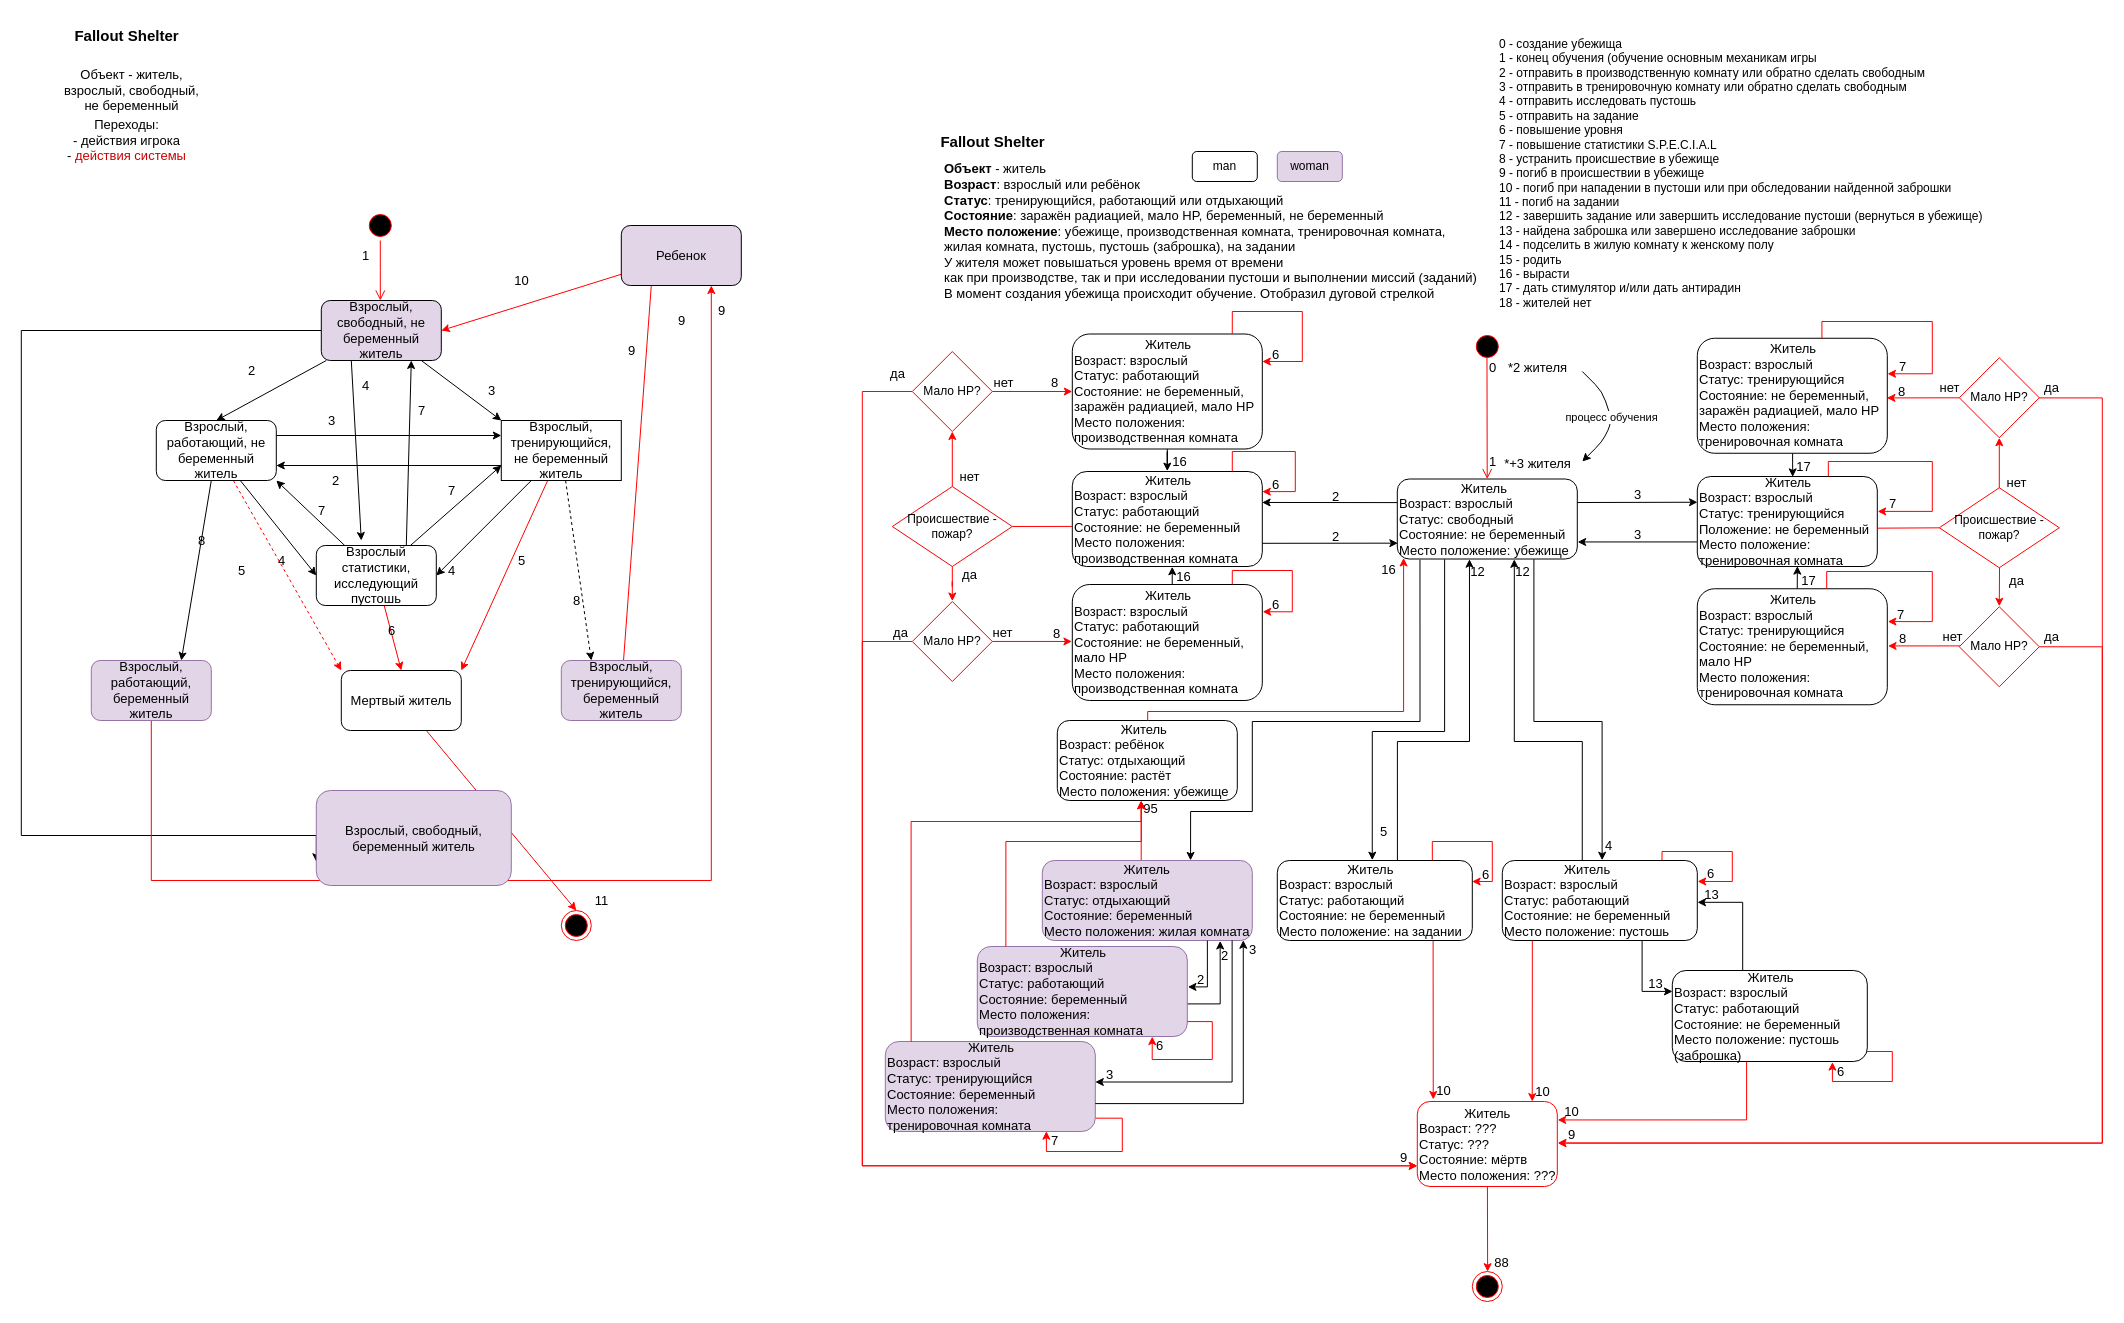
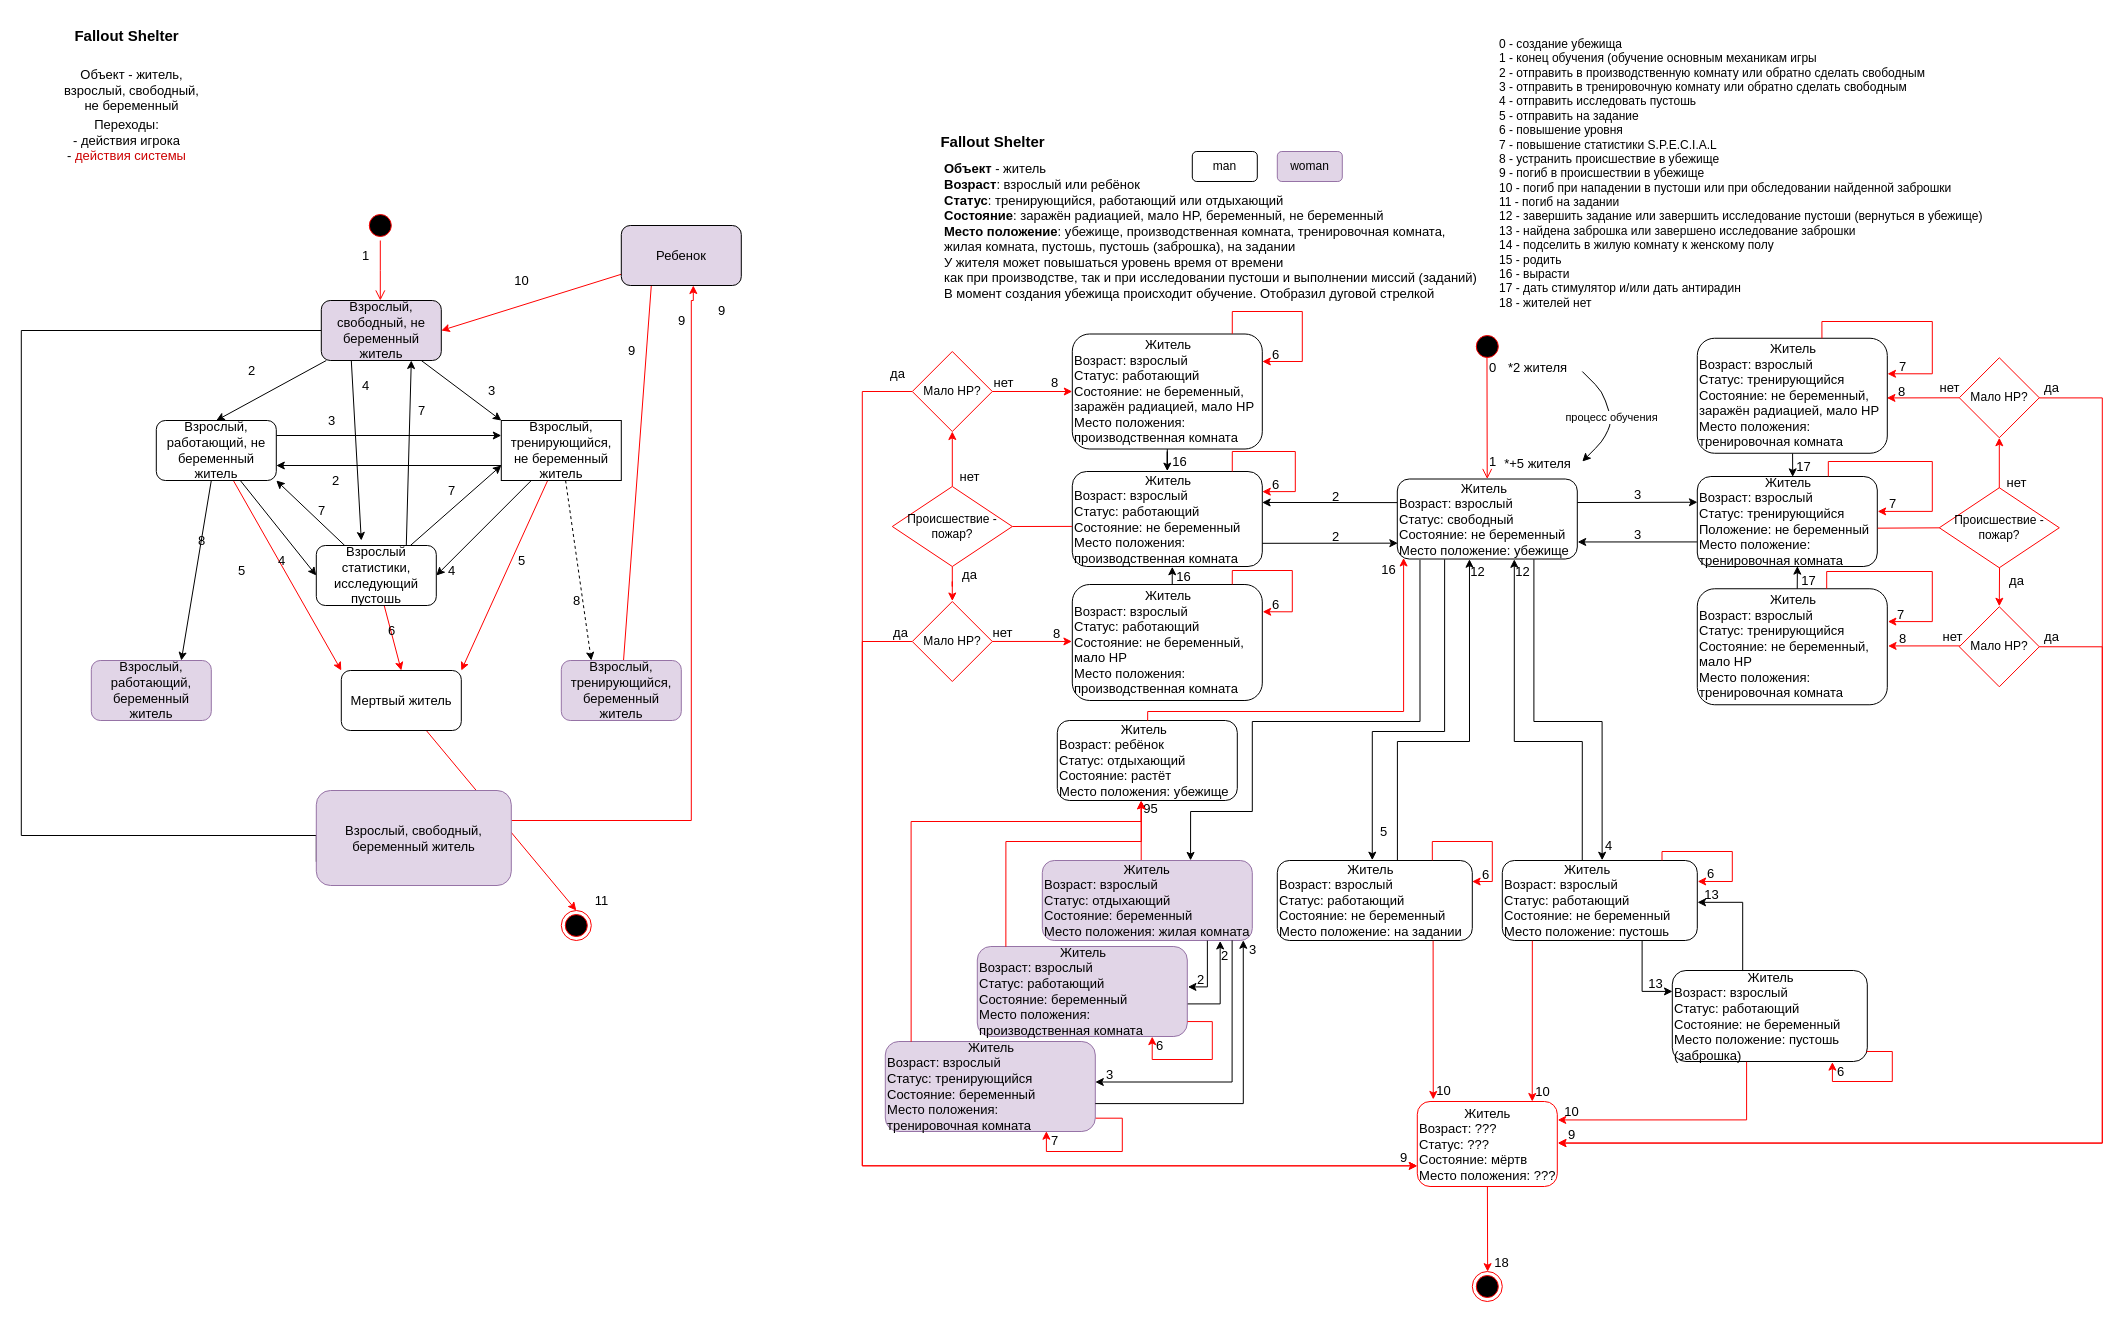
node "*+3 жителя": label "*+3 жителя" -> "*+5 жителя"
edge "Взрослый, работающий, не беременный житель" -> "Мертвый житель": style dashed -> solid
edge "Взрослый, свободный, беременный житель" -> "Ребенок": added
edge "Взрослый, работающий, беременный житель" -> "Ребенок": removed
edge "Взрослый, свободный, не беременный житель" -> "Взрослый, свободный, беременный житель": arrowhead classic -> none
node "88": label "88" -> "18"
